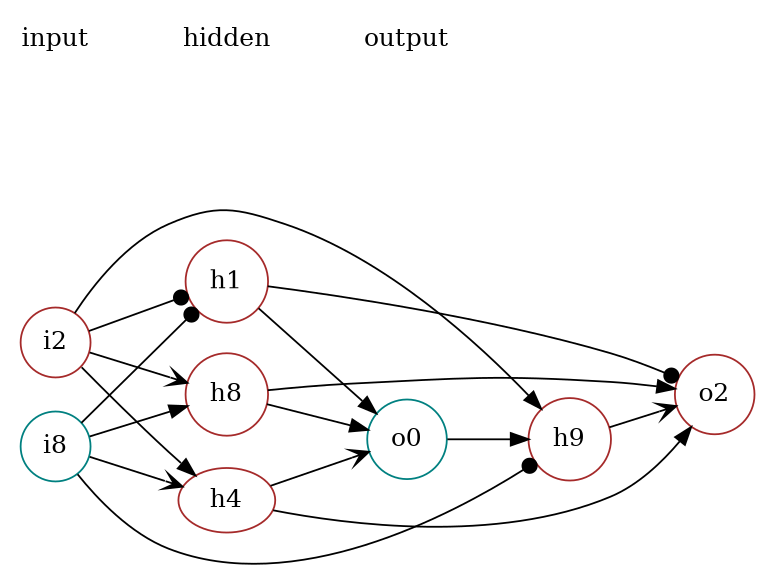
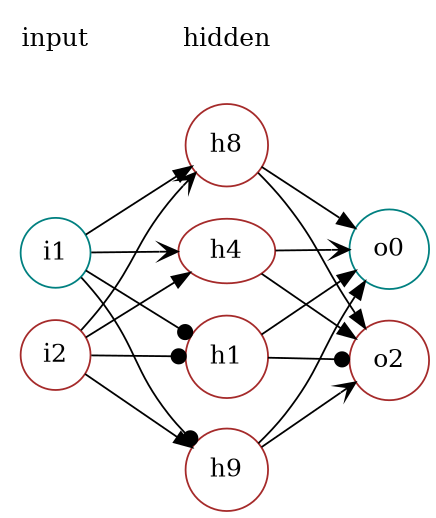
node "output": removed
edge "o0" -> "h9": reversed
node "i8": label "i8" -> "i1"
